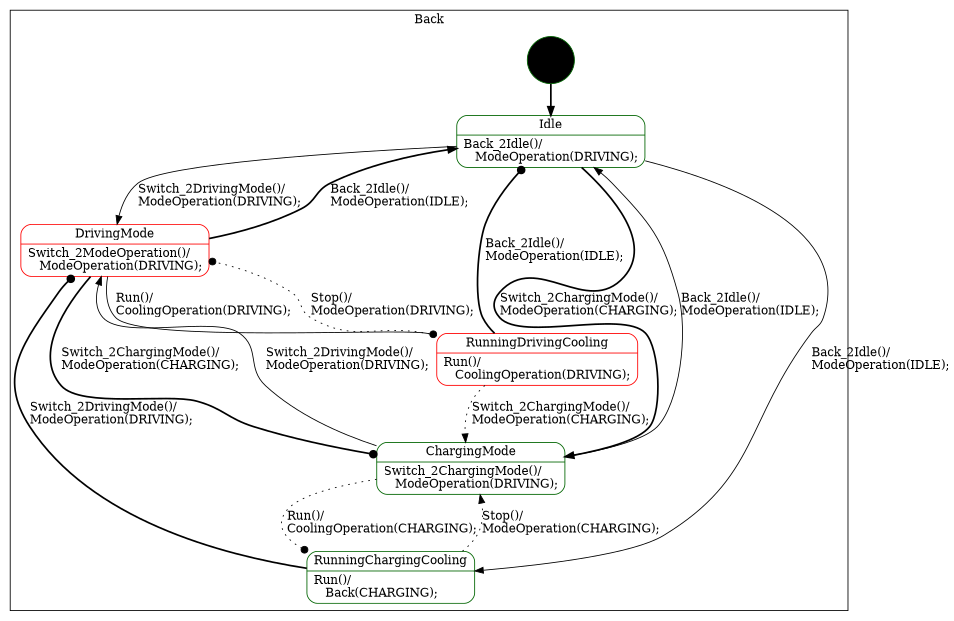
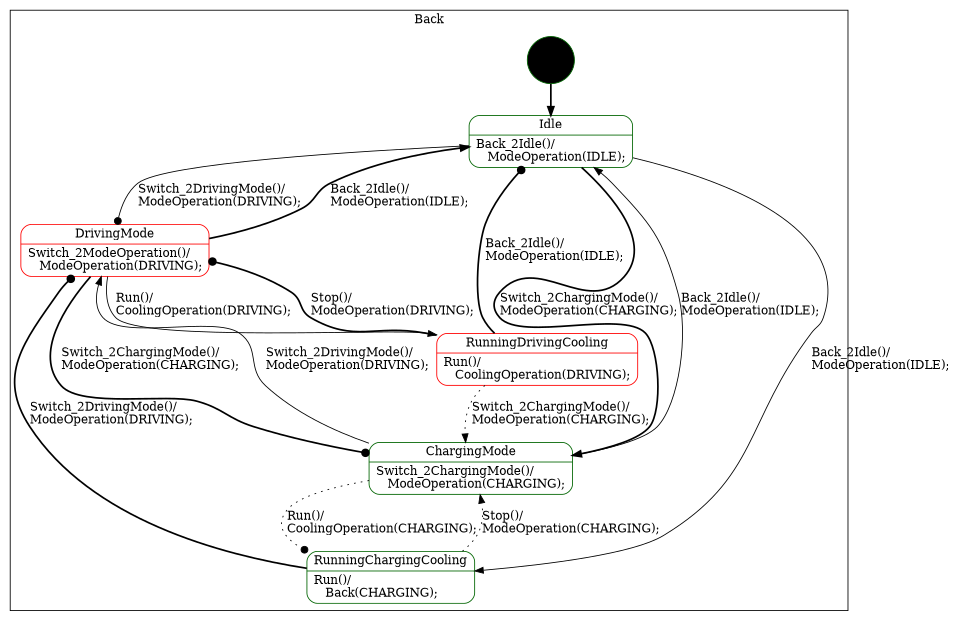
node "Idle": text "ModeOperation(DRIVING);" -> "ModeOperation(IDLE);"
edge "Idle" -> "DrivingMode": arrowhead normal -> dot
edge "RunningDrivingCooling" -> "DrivingMode": style dotted -> bold
edge "DrivingMode" -> "RunningDrivingCooling": arrowhead dot -> normal
node "ChargingMode": text "ModeOperation(DRIVING);" -> "ModeOperation(CHARGING);"
